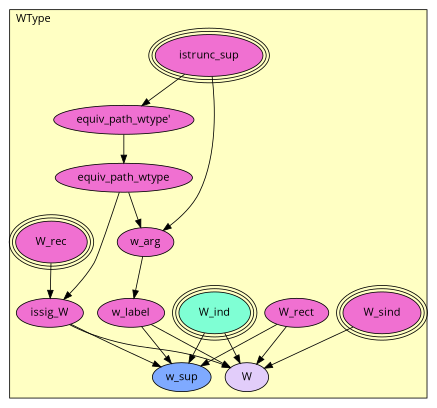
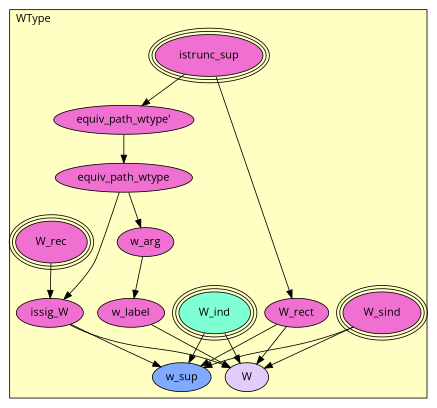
edge "istrunc_sup" -> "w_arg": now "istrunc_sup" -> "W_rect"
edge "w_label" -> "w_sup": now "W_sind" -> "w_sup"
